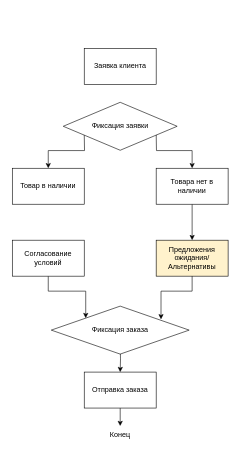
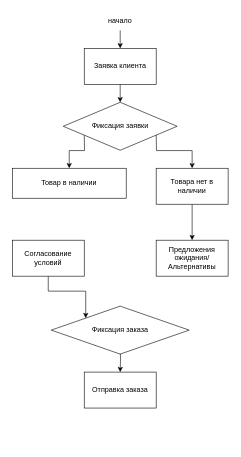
node "начало": added
edge "начало" -> "Заявка клиента": added
edge "Заявка клиента" -> "Фиксация заявки": added
node "Товар в наличии": size 72x36 -> 114x30
node "Предложения ожидания/ Альтернативы": fillcolor #fff2cc -> #ffffff
edge "Предложения ожидания/ Альтернативы" -> "Фиксация заказа": removed
edge "Отправка заказа" -> "Конец": removed
node "Конец": removed
